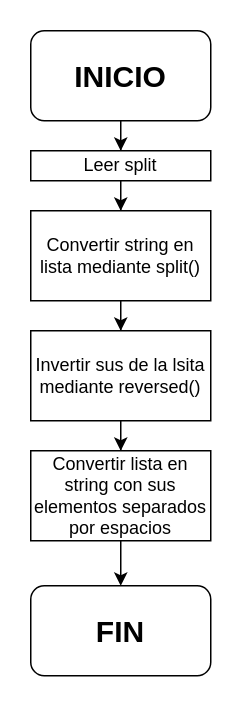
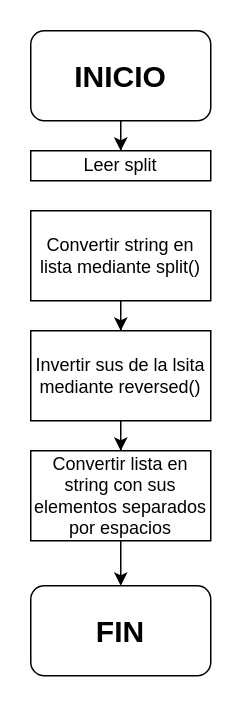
edge "Leer split" -> "Convertir string en lista mediante split()": removed
